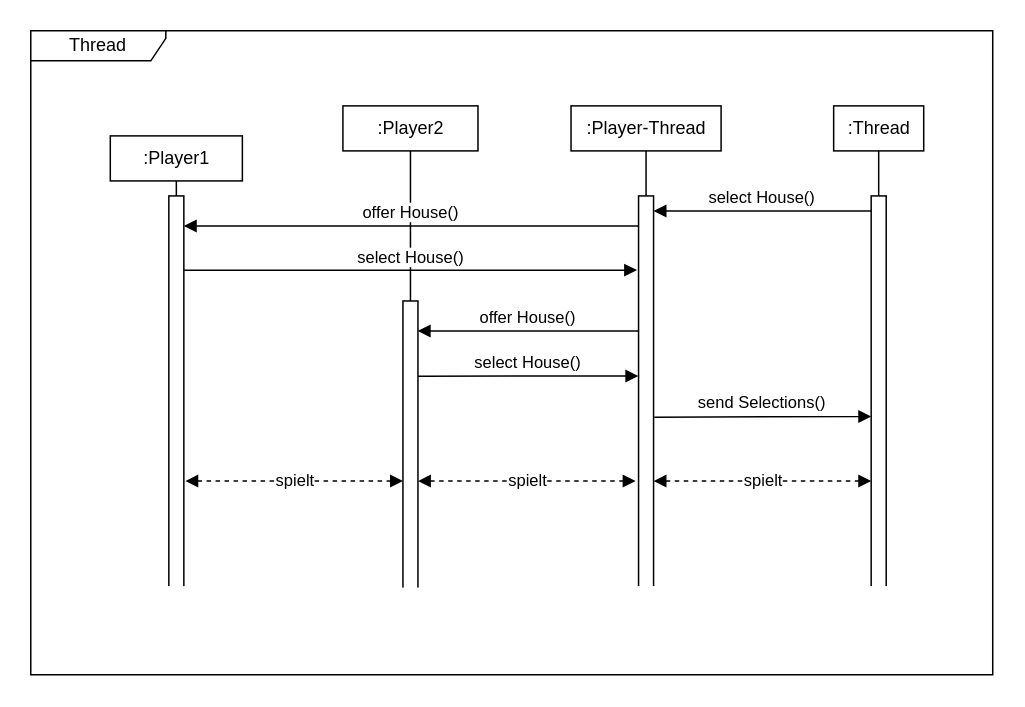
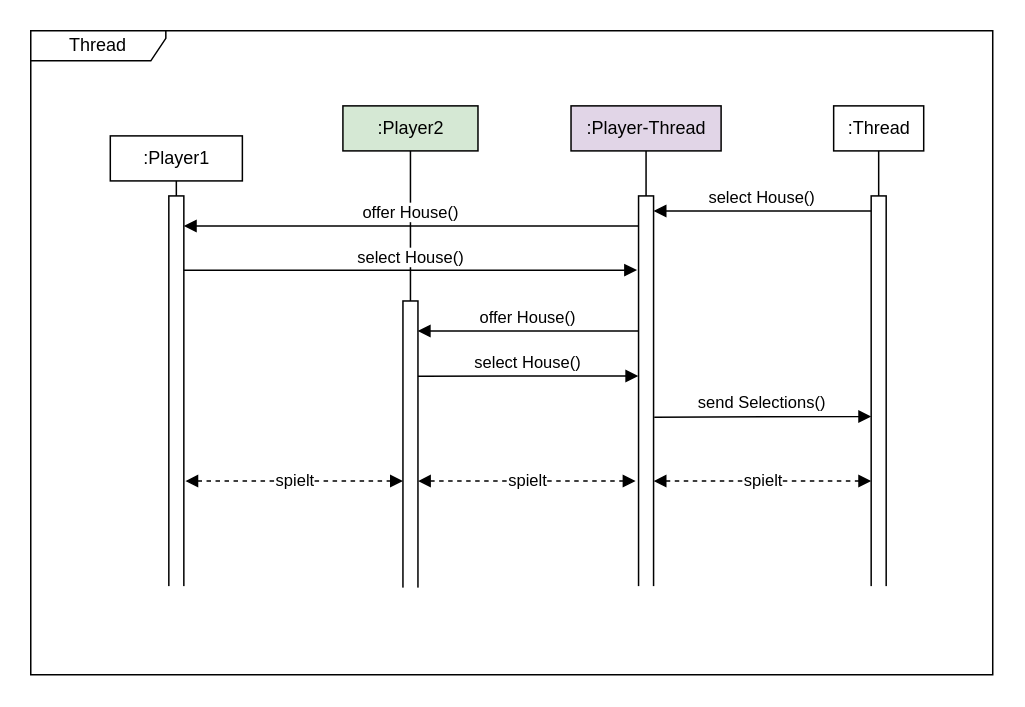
node ":Player2": fillcolor #ffffff -> #d5e8d4
node ":Player-Thread": fillcolor #ffffff -> #e1d5e7
